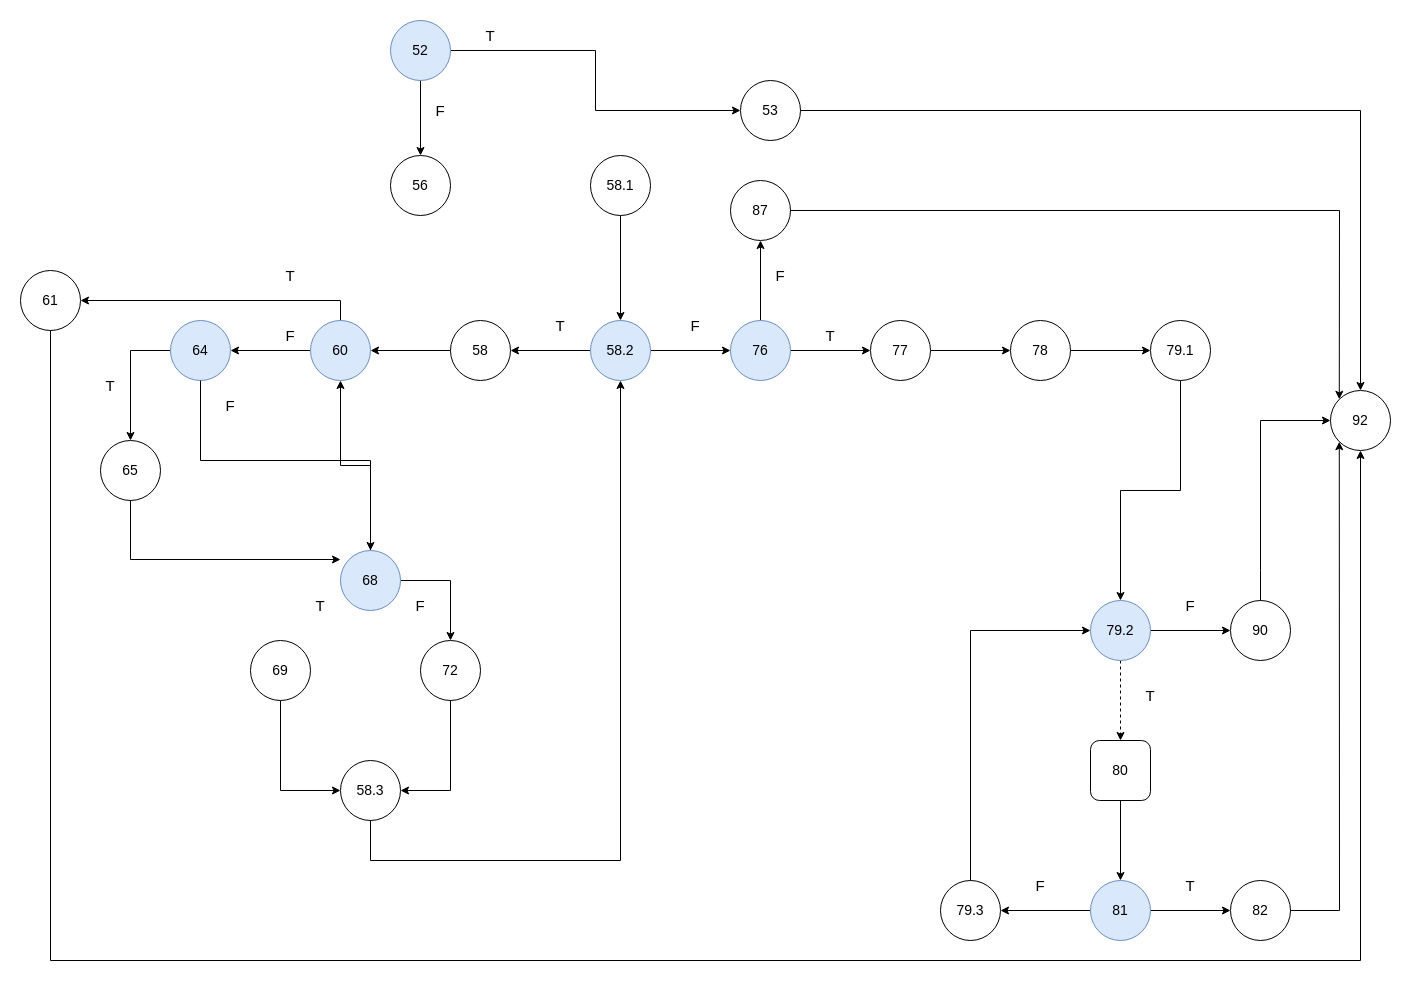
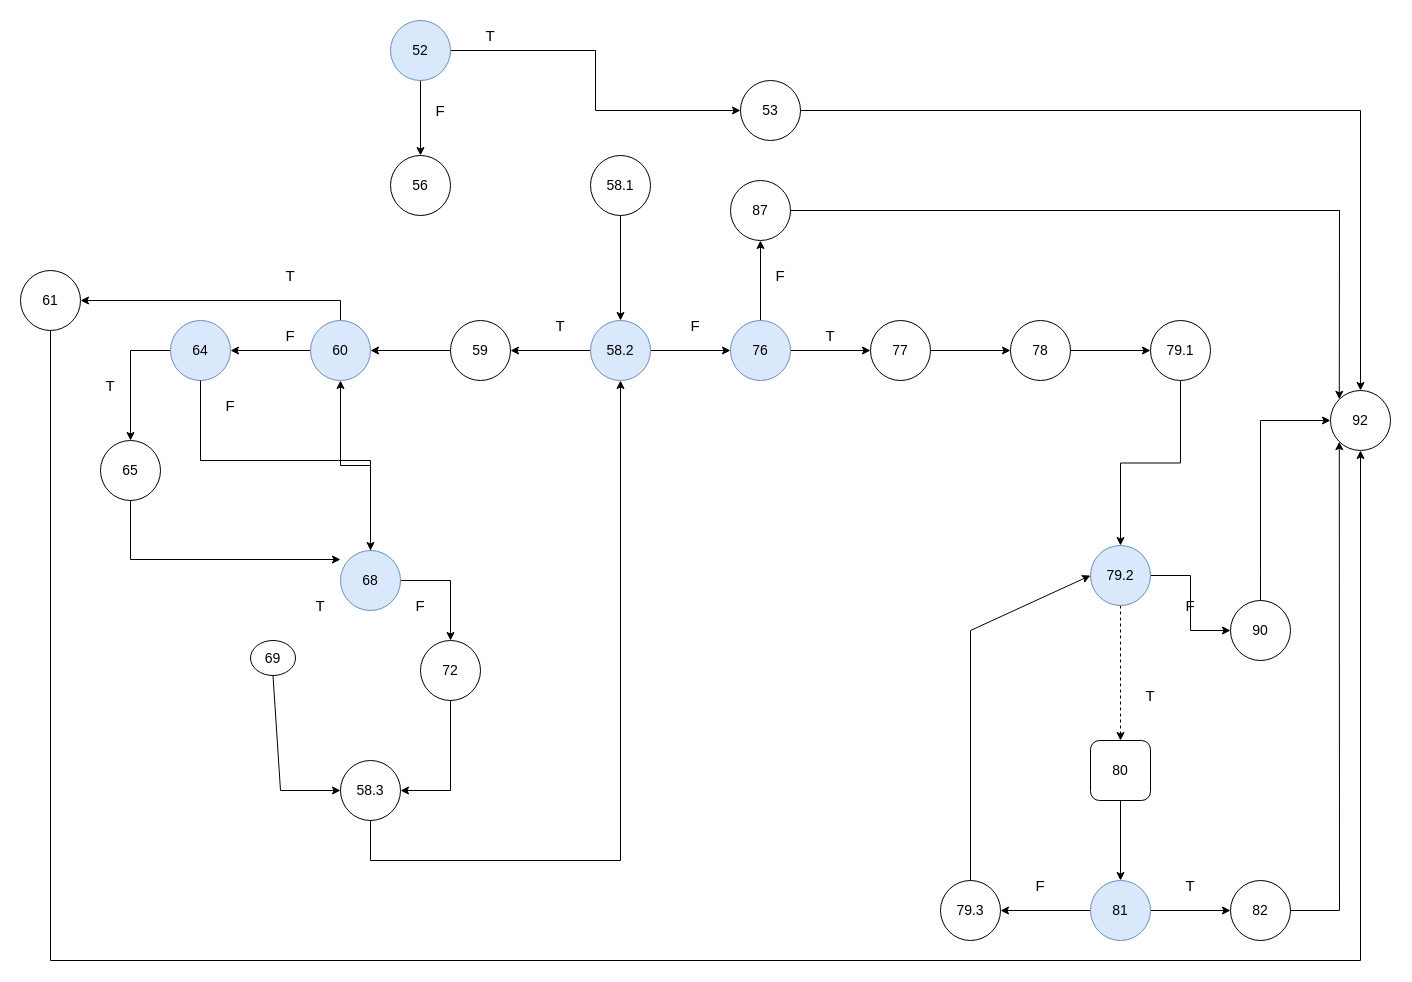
node "58": label "58" -> "59"
node "79.2": moved (1121, 631) -> (1121, 576)
node "69": size 60x60 -> 45x35
